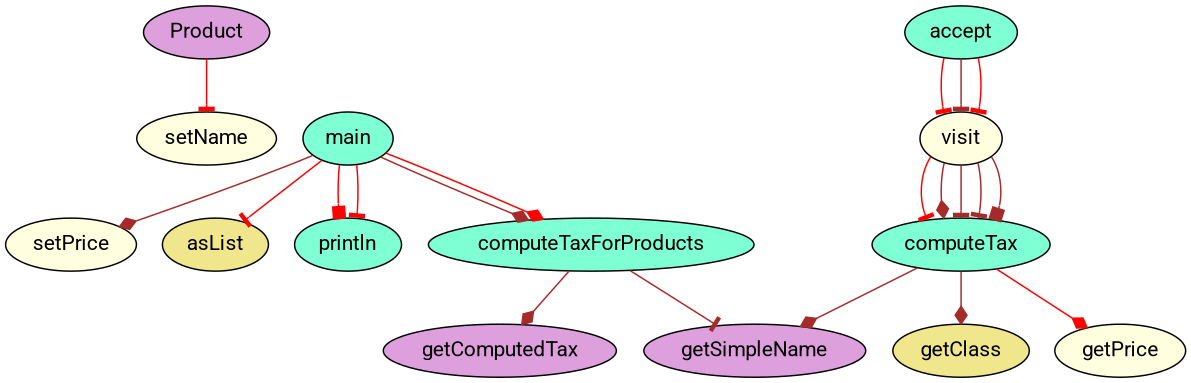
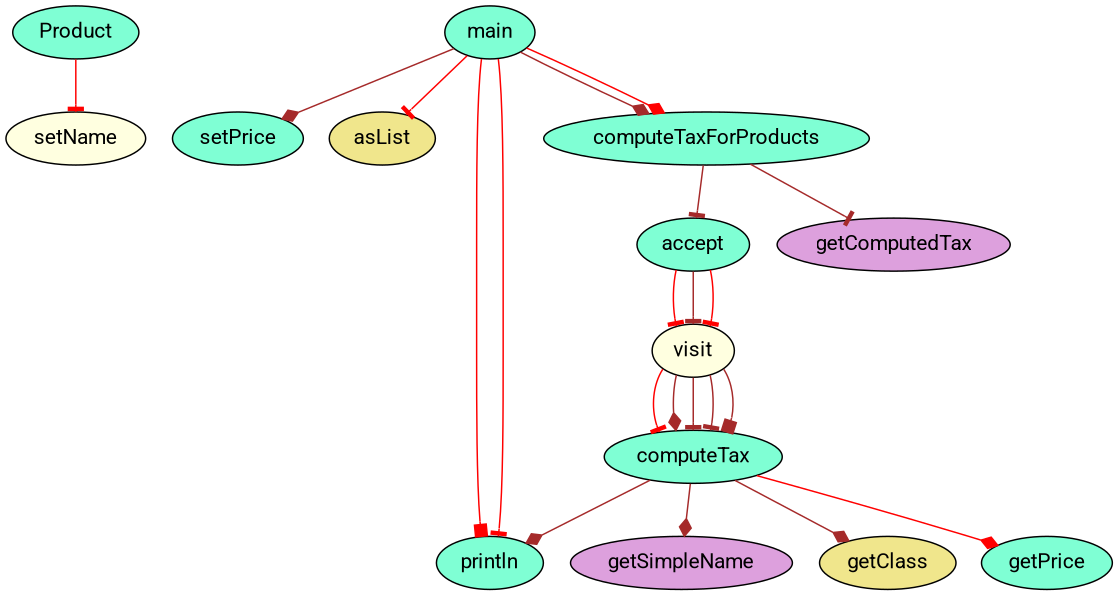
node "Product": fillcolor plum -> aquamarine
node "setPrice": fillcolor lightyellow -> aquamarine
edge "computeTaxForProducts" -> "getComputedTax": arrowhead diamond -> tee
edge "computeTaxForProducts" -> "getSimpleName": now "computeTaxForProducts" -> "accept"
node "getPrice": fillcolor lightyellow -> aquamarine
edge "computeTax" -> "println": added
